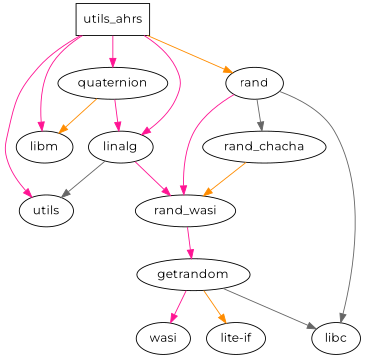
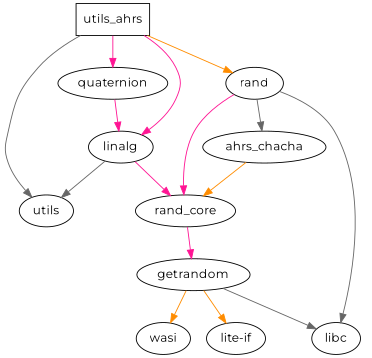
edge "utils_ahrs" -> "utils": color deeppink -> gray40
node "libm": removed
node "rand_chacha": label "rand_chacha" -> "ahrs_chacha"
node "rand_wasi": label "rand_wasi" -> "rand_core"
edge "getrandom" -> "wasi": color deeppink -> darkorange
